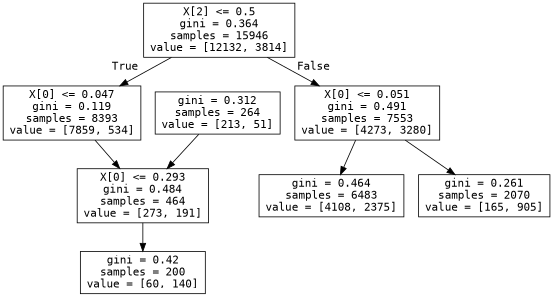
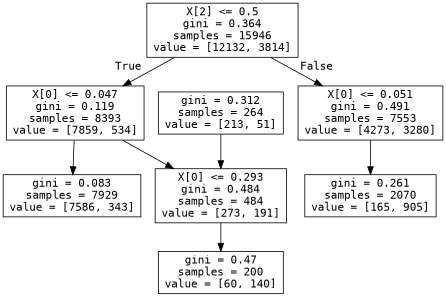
node "gini = 0.083 samples = 7929 value = [7586, 343]": added
node "X[0] <= 0.293 gini = 0.484 samples = 464 value = [273, 191]": label "X[0] <= 0.293 gini = 0.484 samples = 464 value = [273, 191]" -> "X[0] <= 0.293 gini = 0.484 samples = 484 value = [273, 191]"
node "gini = 0.464 samples = 6483 value = [4108, 2375]": removed
node "gini = 0.42 samples = 200 value = [60, 140]": label "gini = 0.42 samples = 200 value = [60, 140]" -> "gini = 0.47 samples = 200 value = [60, 140]"
